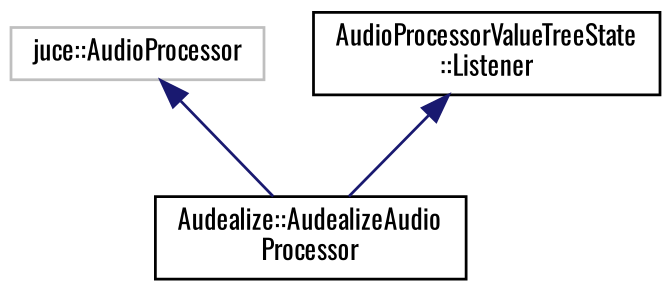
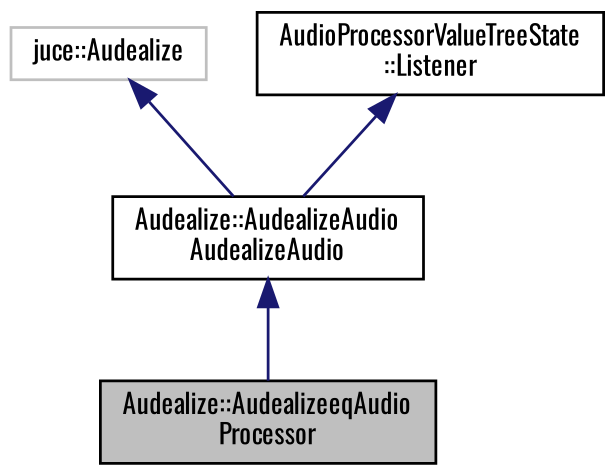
node "juce::AudioProcessor": label "juce::AudioProcessor" -> "juce::Audealize"
node "Audealize::AudealizeAudio Processor": label "Audealize::AudealizeAudio Processor" -> "Audealize::AudealizeAudio AudealizeAudio"
node "Audealize::AudealizeeqAudio Processor": added
